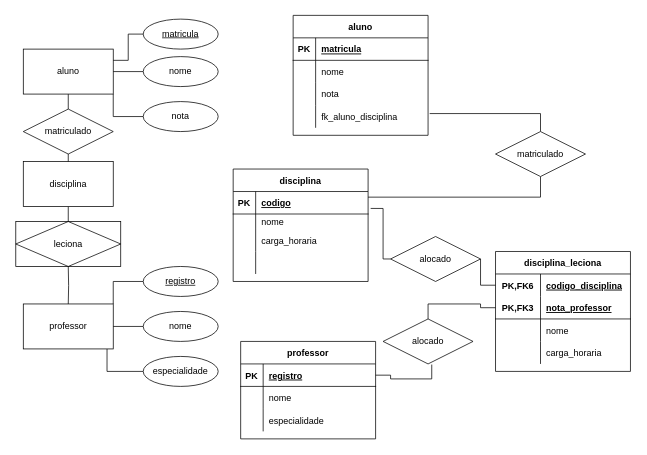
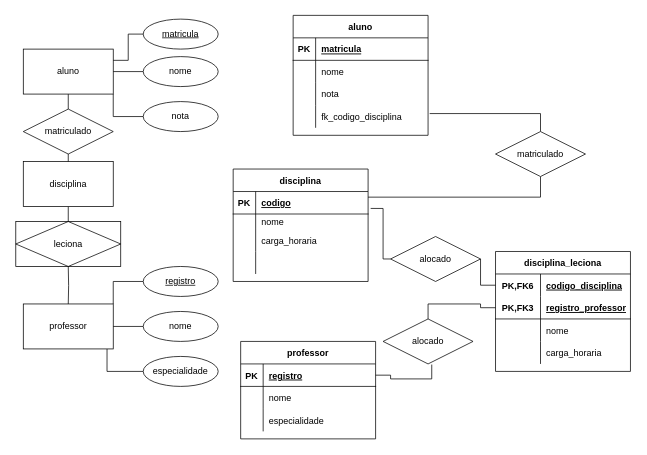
node "fk_aluno_disciplina": label "fk_aluno_disciplina" -> "fk_codigo_disciplina"
node "nota_professor": label "nota_professor" -> "registro_professor"
